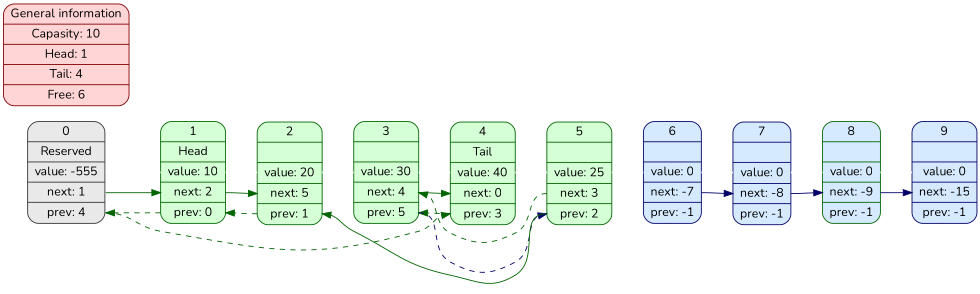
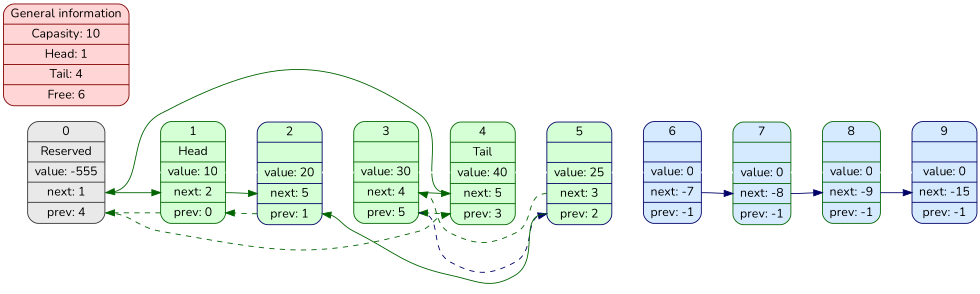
edge "4" -> "0": added
node "2": color #006400 -> #000066
node "5": color #006400 -> #000066
node "7": color #000066 -> #006400
node "4": text "next: 0" -> "next: 5"
